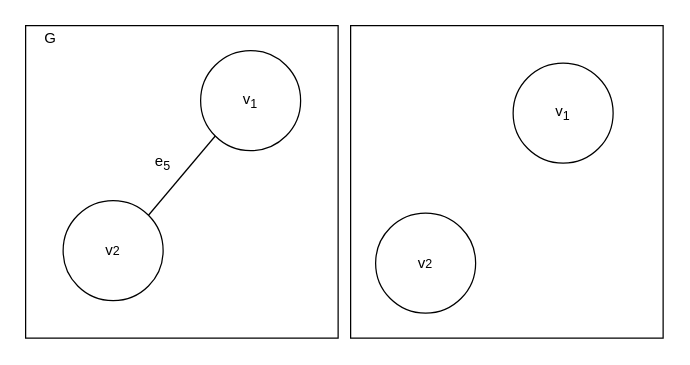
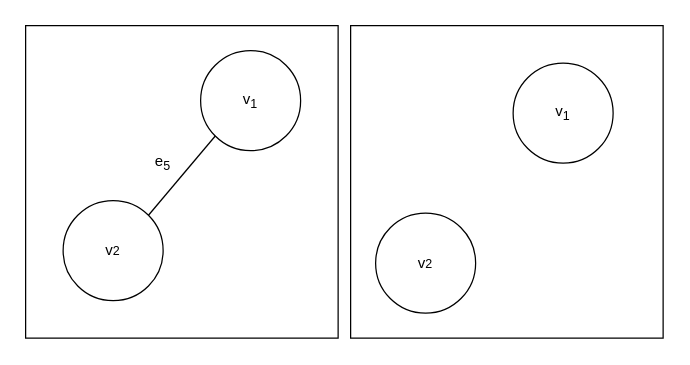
node "G": removed
